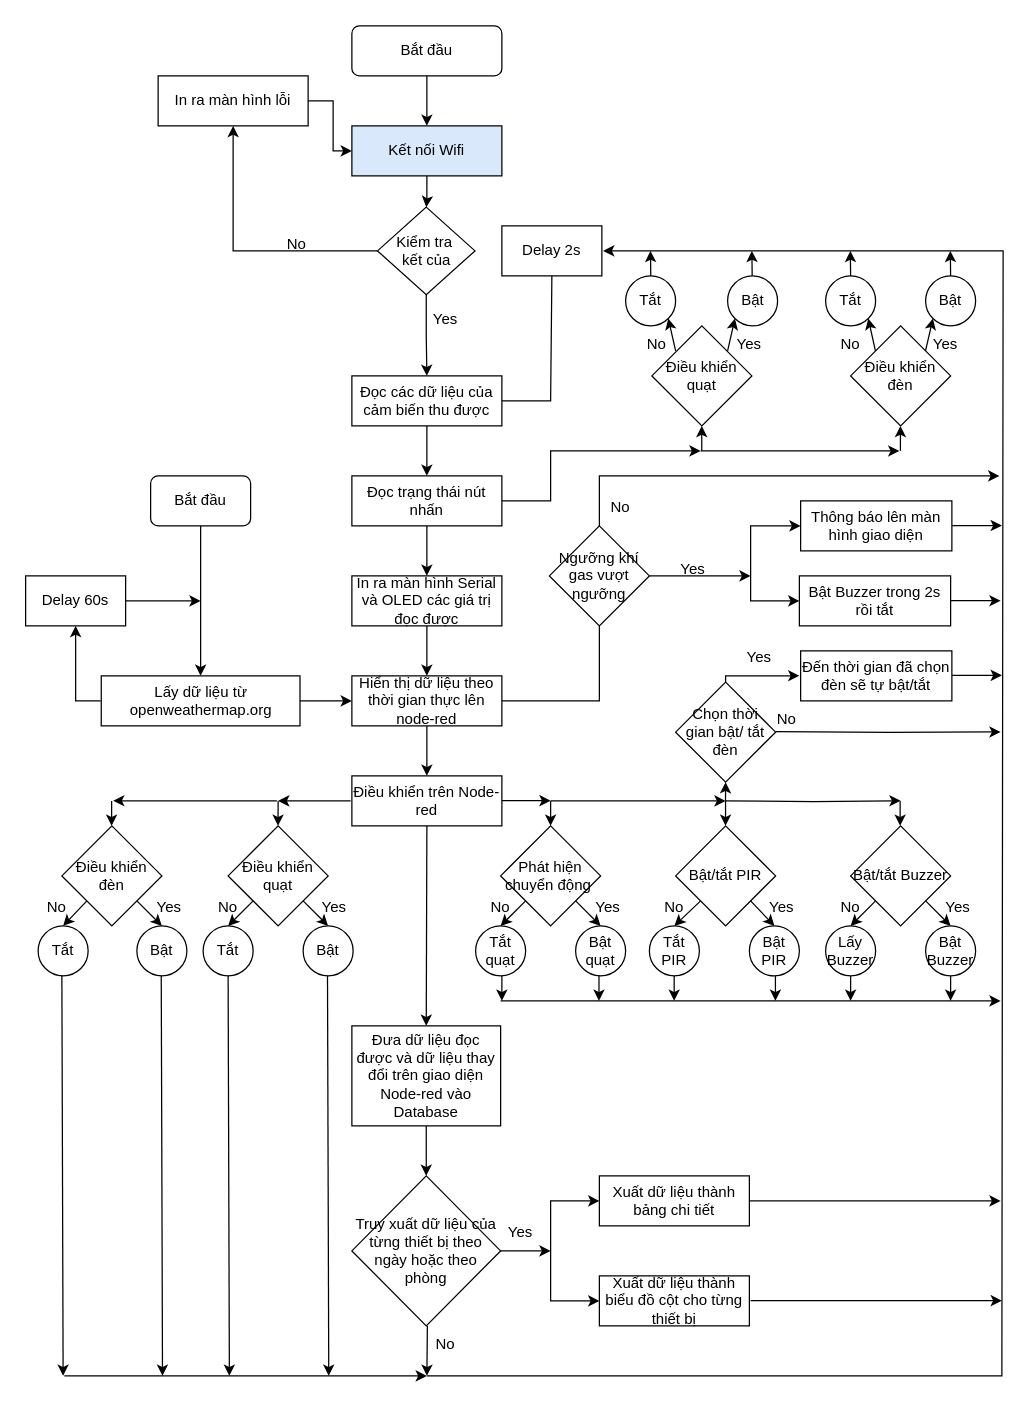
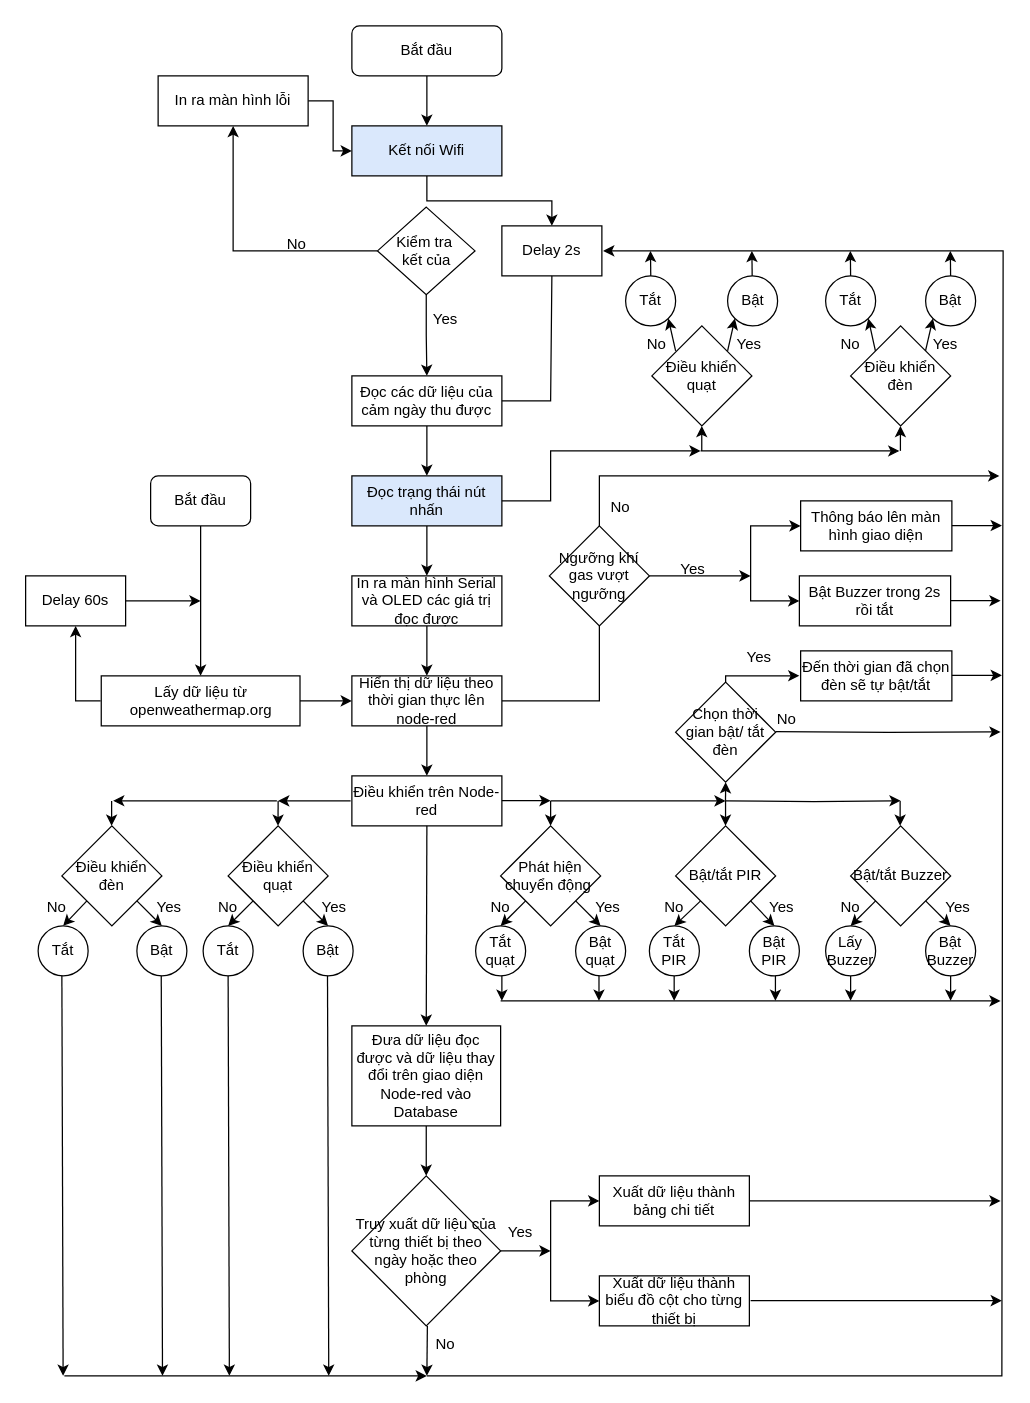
edge "Kết nối Wifi" -> "Kiểm tra kết của": now "Kết nối Wifi" -> "Delay 2s"
node "Đọc các dữ liệu của cảm biến thu được": label "Đọc các dữ liệu của cảm biến thu được" -> "Đọc các dữ liệu của cảm ngày thu được"
node "Đọc trạng thái nút nhấn": fillcolor #ffffff -> #dae8fc
